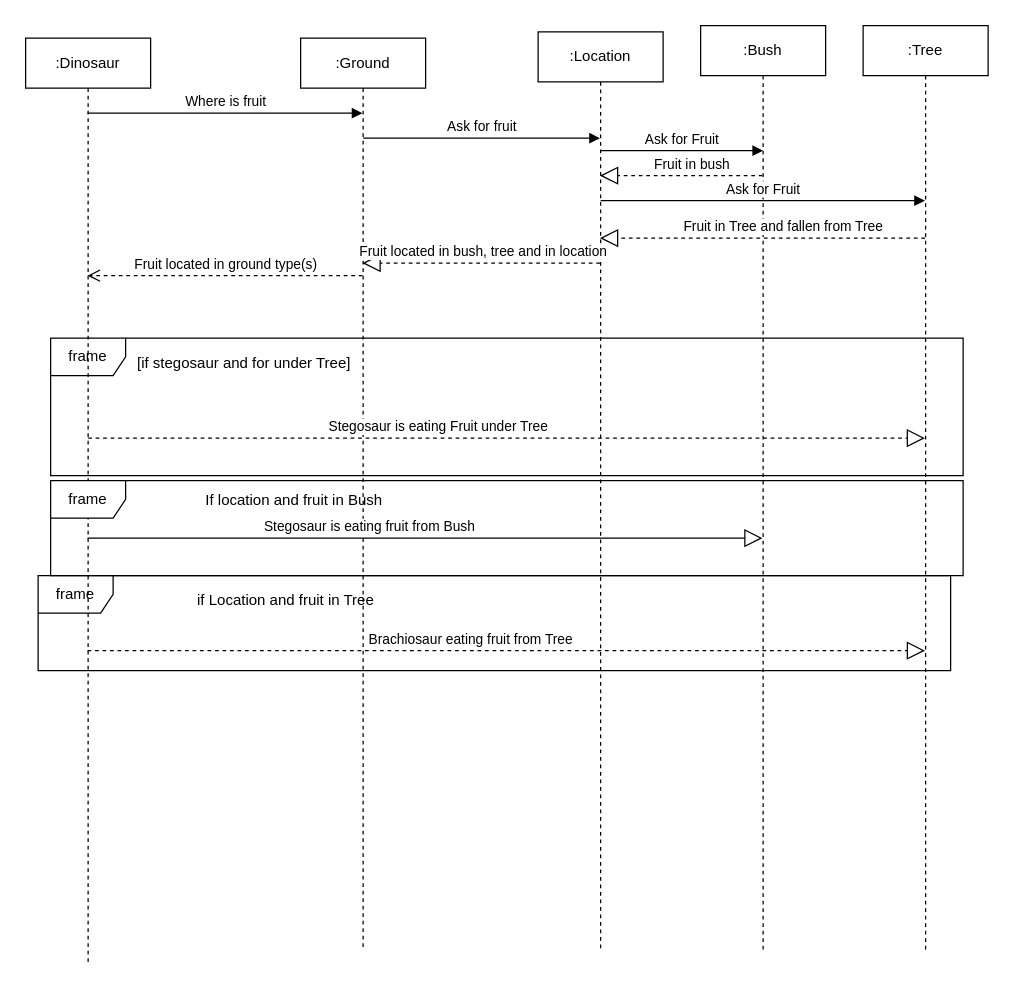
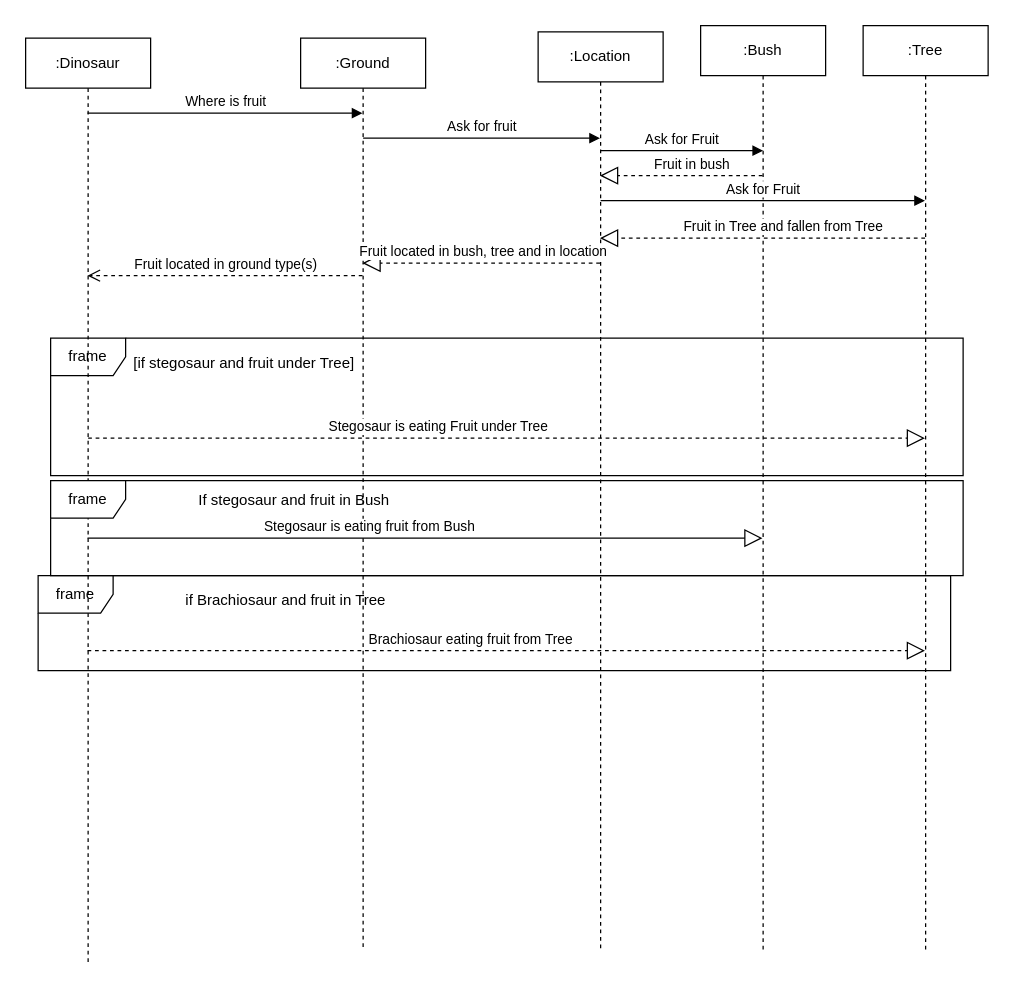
node "[if stegosaur and for under Tree]": label "[if stegosaur and for under Tree]" -> "[if stegosaur and fruit under Tree]"
node "If location and fruit in Bush": label "If location and fruit in Bush" -> "If stegosaur and fruit in Bush"
node "if Location and fruit in Tree": label "if Location and fruit in Tree" -> "if Brachiosaur and fruit in Tree"
